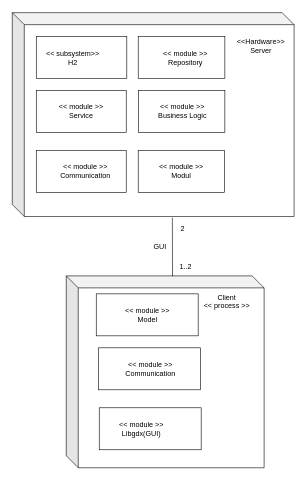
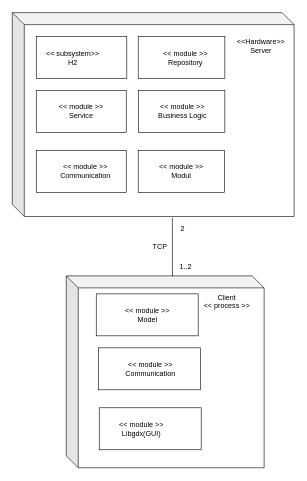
node "GUI": label "GUI" -> "TCP"
